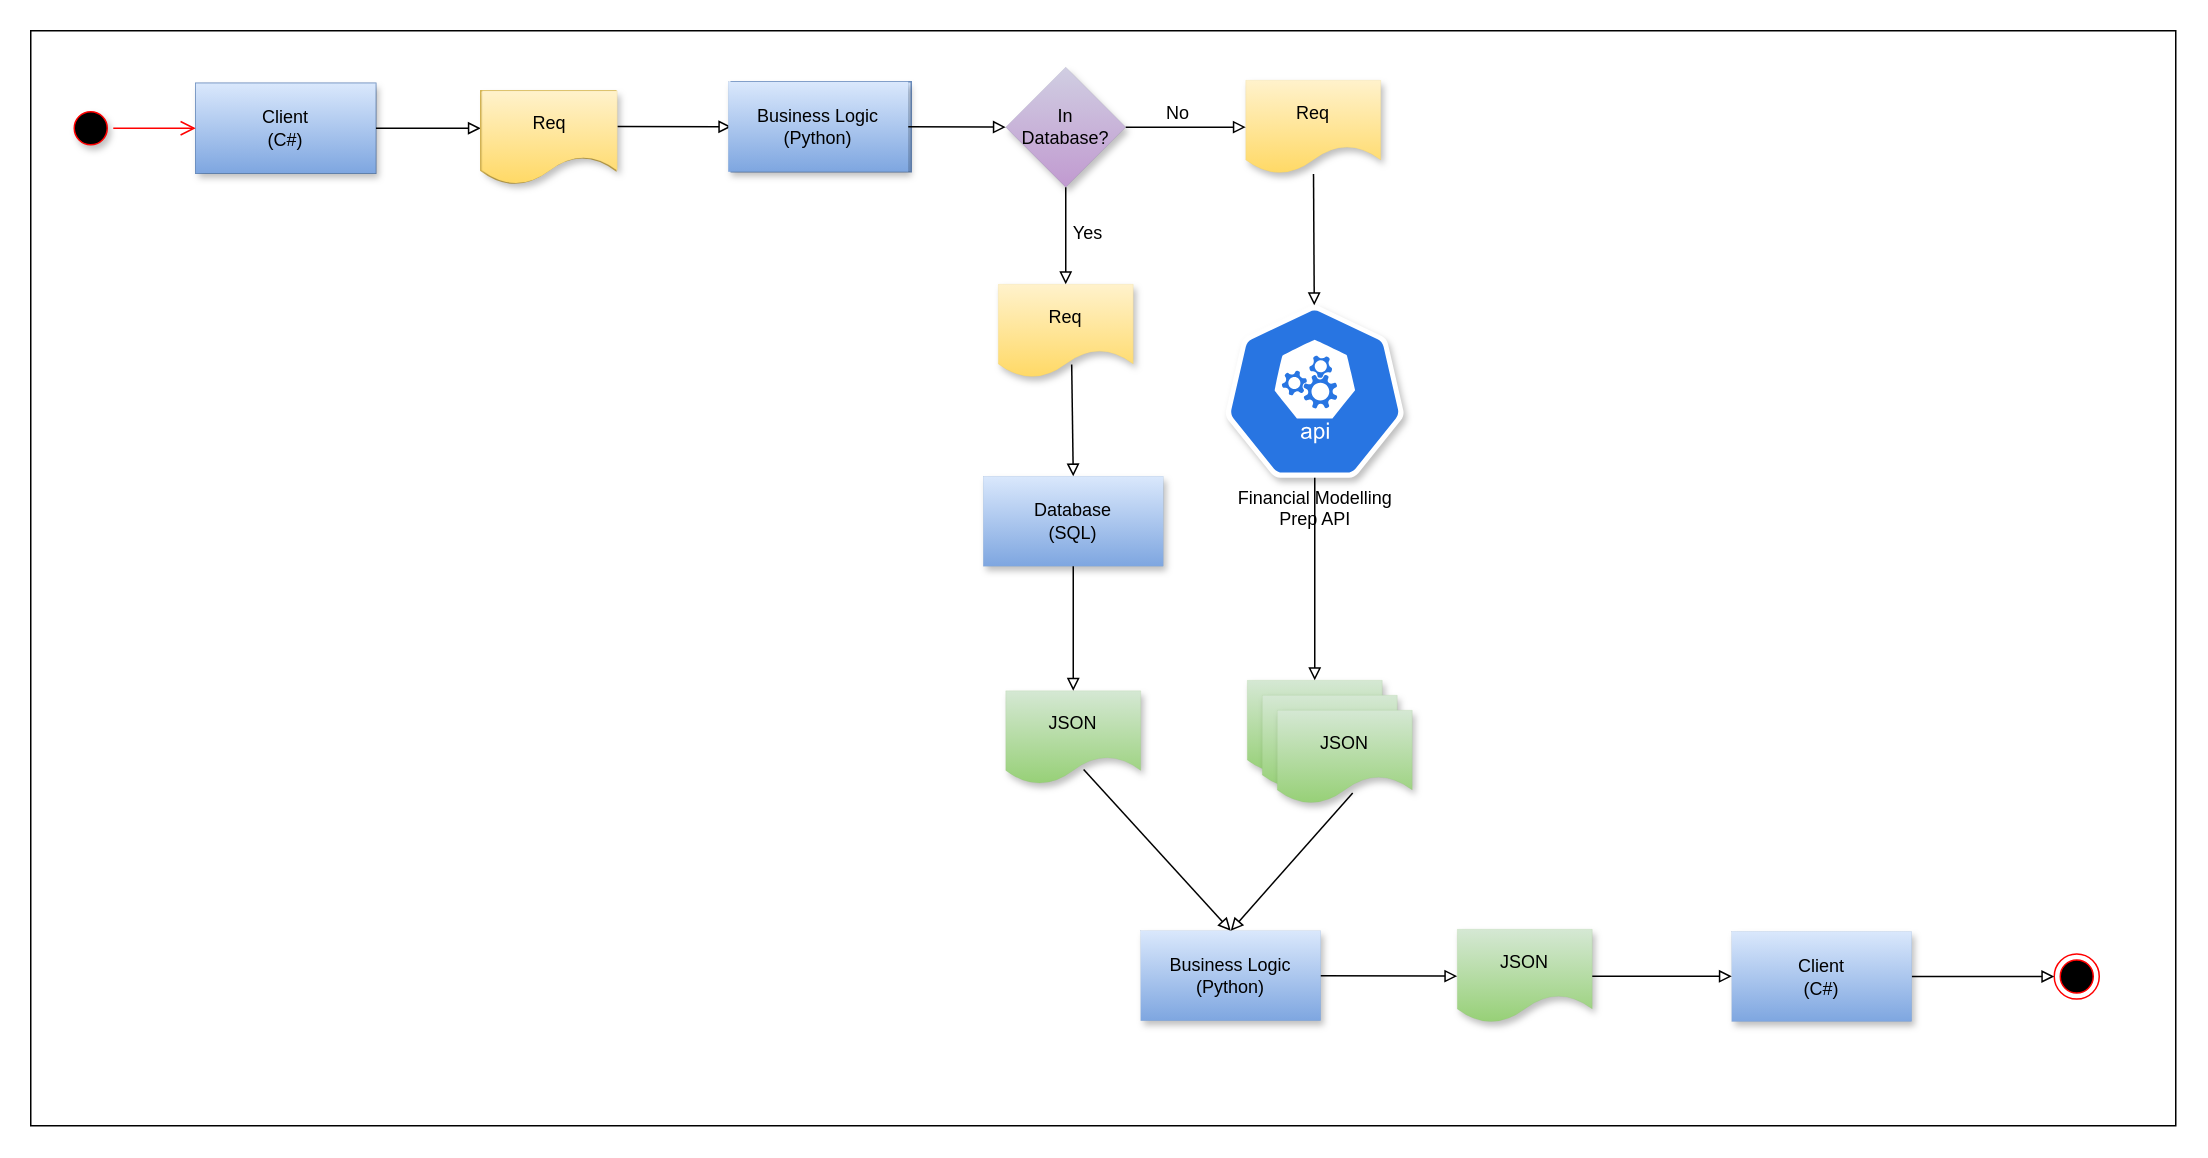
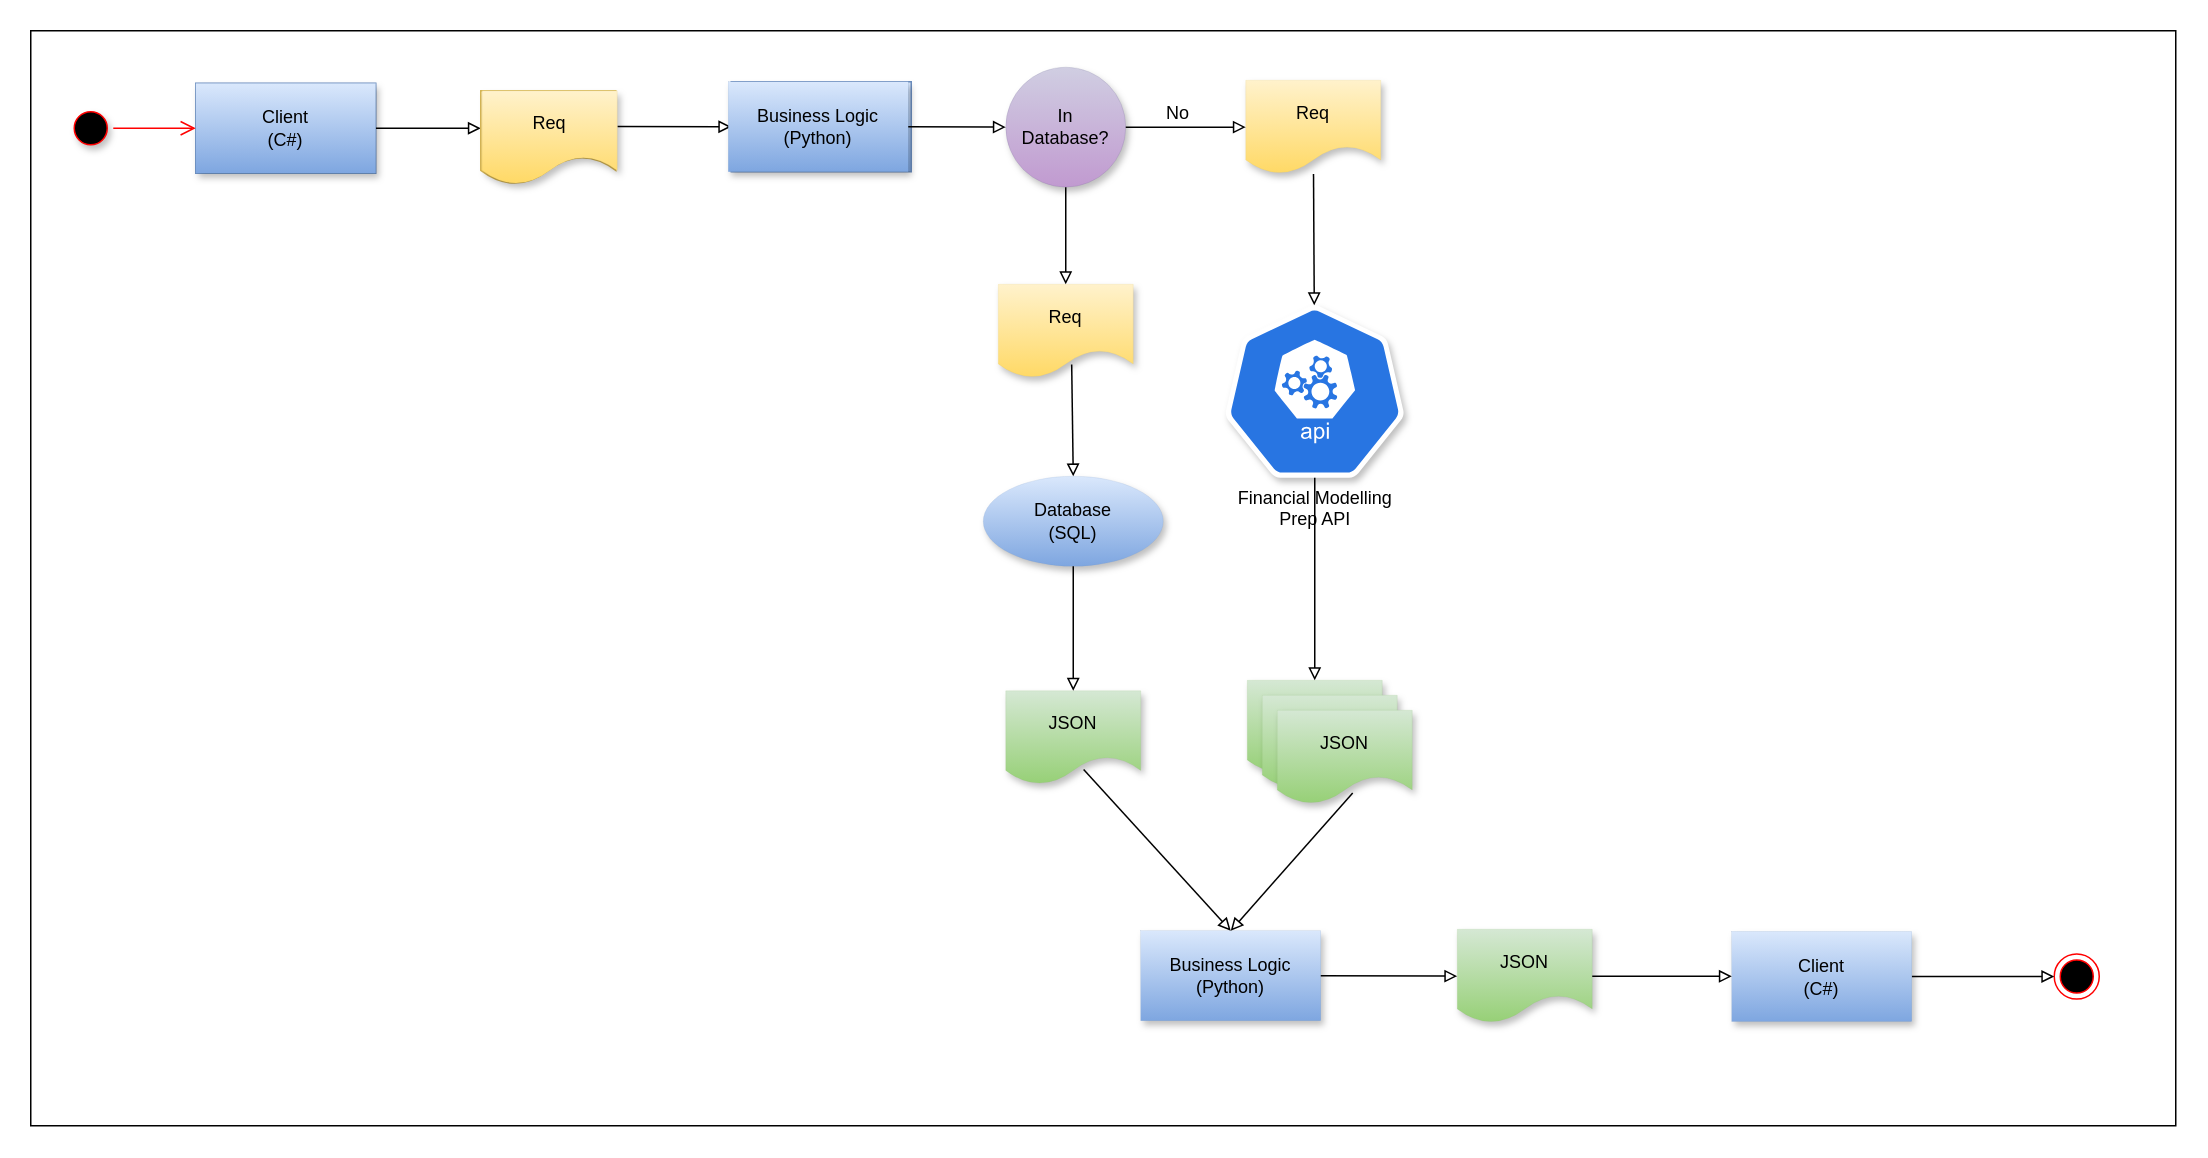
node "In Database?": shape diamond -> ellipse
node "Yes": removed
node "Database (SQL)": shape rectangle -> ellipse
